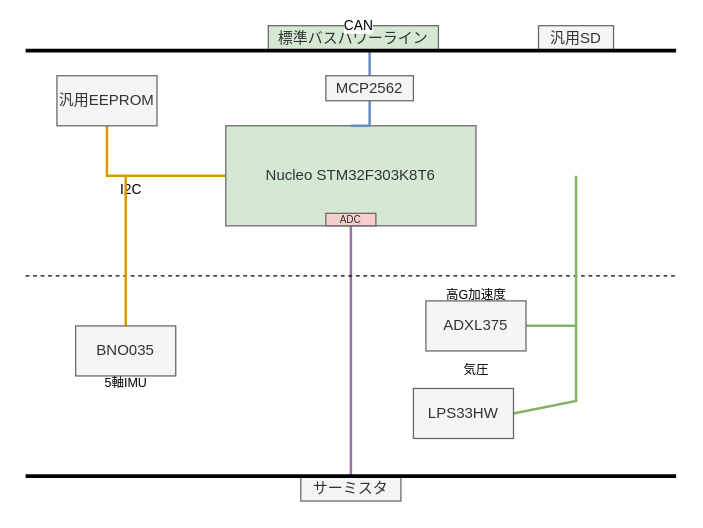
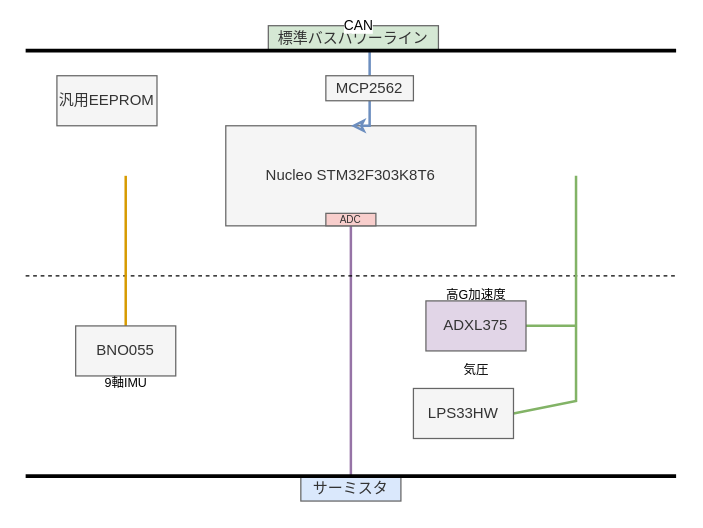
node "汎用SD": removed
edge "MCP2562" -- "Nucleo STM32F303K8T6": arrowhead none -> classic
edge "汎用EEPROM" -- "Nucleo STM32F303K8T6": removed, label "I2C"
node "Nucleo STM32F303K8T6": fillcolor #d5e8d4 -> #f5f5f5
node "ADXL375": fillcolor #f5f5f5 -> #e1d5e7
node "BNO035": label "BNO035" -> "BNO055"
node "5軸IMU": label "5軸IMU" -> "9軸IMU"
node "サーミスタ": fillcolor #f5f5f5 -> #dae8fc
